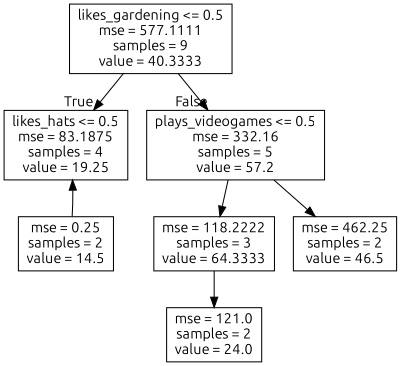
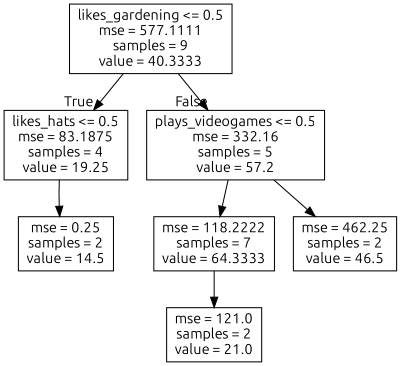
edge "mse = 0.25 samples = 2 value = 14.5" -> "likes_hats <= 0.5 mse = 83.1875 samples = 4 value = 19.25": reversed
node "mse = 118.2222 samples = 3 value = 64.3333": label "mse = 118.2222 samples = 3 value = 64.3333" -> "mse = 118.2222 samples = 7 value = 64.3333"
node "mse = 121.0 samples = 2 value = 24.0": label "mse = 121.0 samples = 2 value = 24.0" -> "mse = 121.0 samples = 2 value = 21.0"
